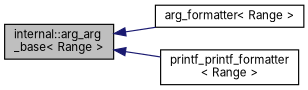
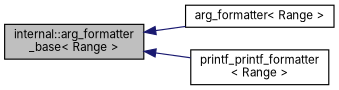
node "internal::arg_arg _base< Range >": label "internal::arg_arg _base< Range >" -> "internal::arg_formatter _base< Range >"
